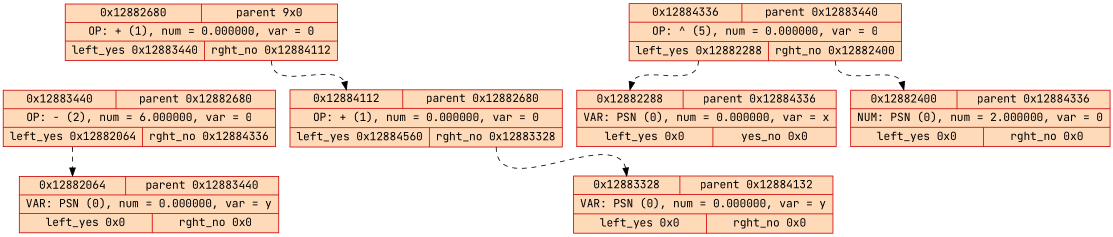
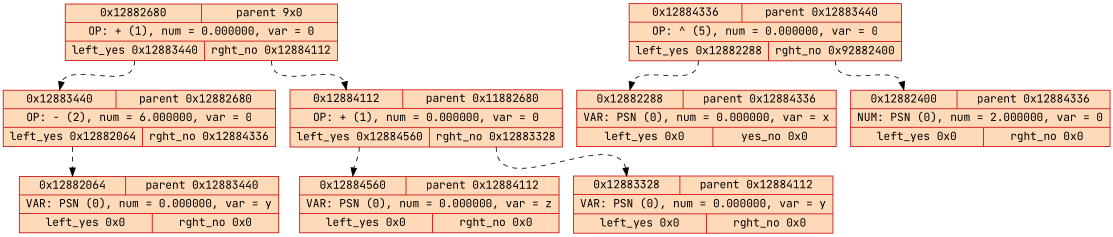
node "0x12884336": text "rght_no 0x12882400" -> "rght_no 0x92882400"
edge "0x12882680" -> "0x12883440": added
node "0x12884112": text "parent 0x12882680" -> "parent 0x11882680"
node "0x12883328": text "parent 0x12884132" -> "parent 0x12884112"
node "0x12884560": added
